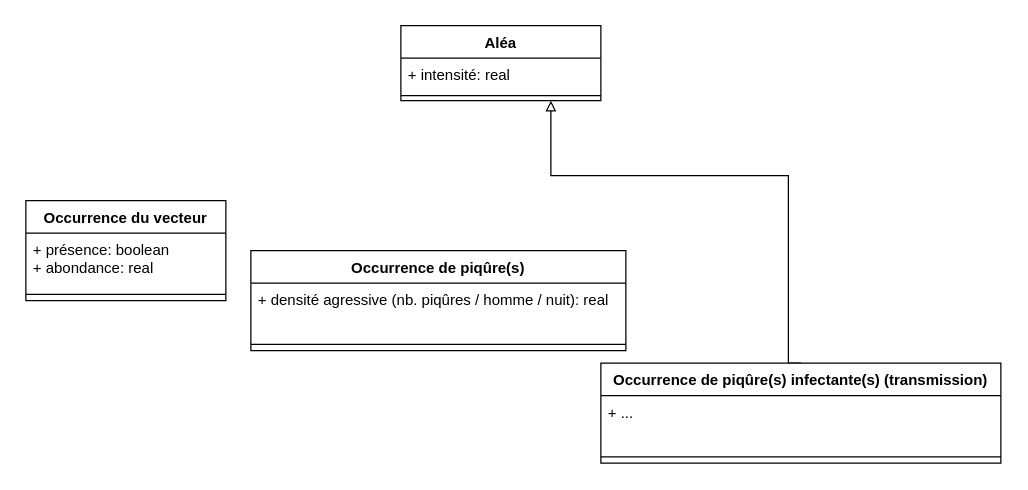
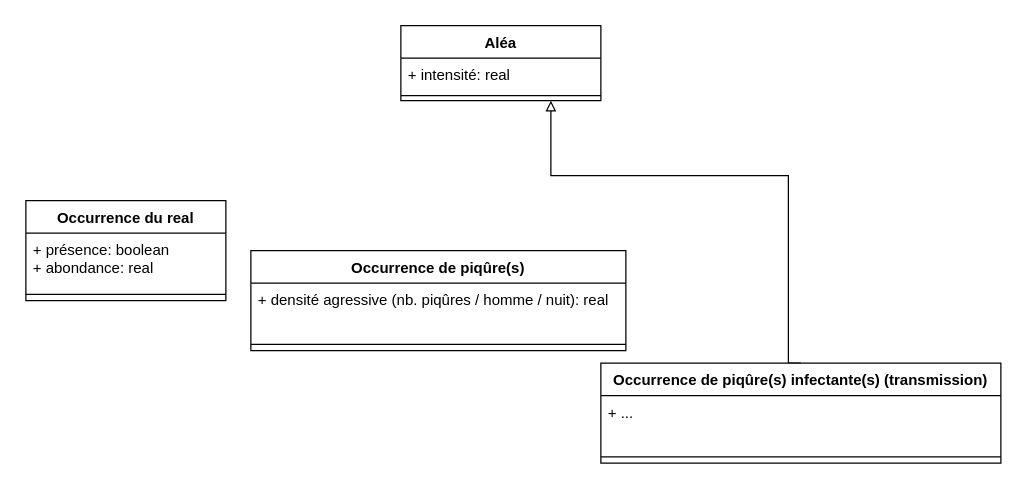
node "Occurrence du vecteur": label "Occurrence du vecteur" -> "Occurrence du real"
